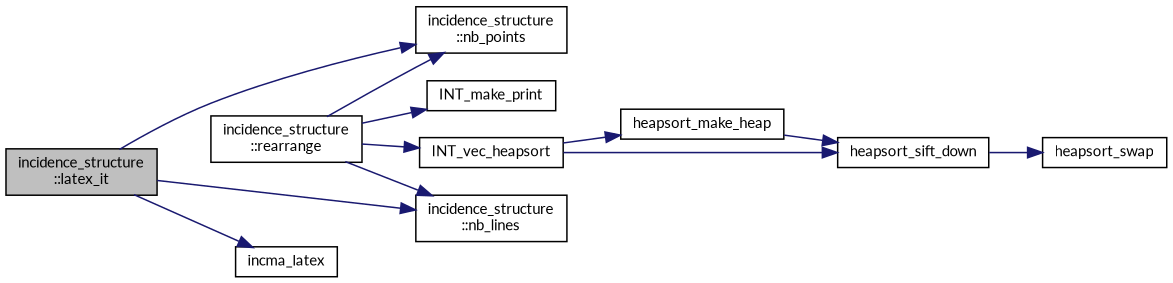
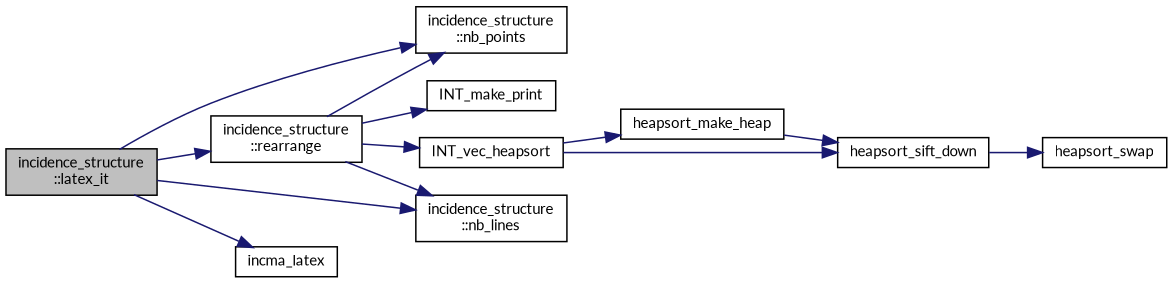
edge "incidence_structure ::latex_it" -> "incidence_structure ::rearrange": added
